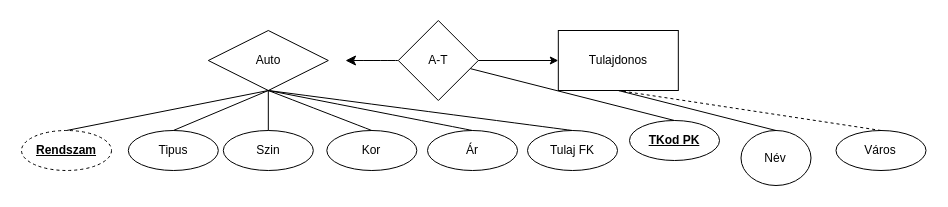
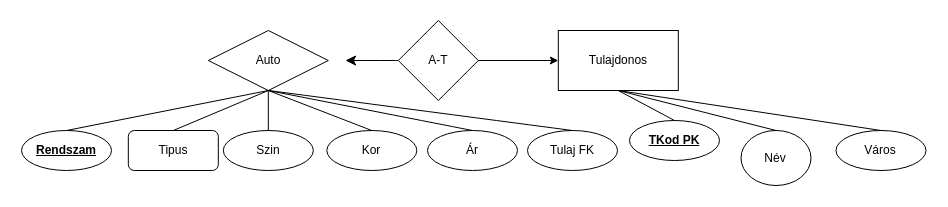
edge "A-T" -- "TKod PK": now "Tulajdonos" -- "TKod PK"
edge "Tulajdonos" -- "Város": style dashed -> solid
node "Rendszam": style dashed -> solid
node "Tipus": shape ellipse -> rounded rectangle
